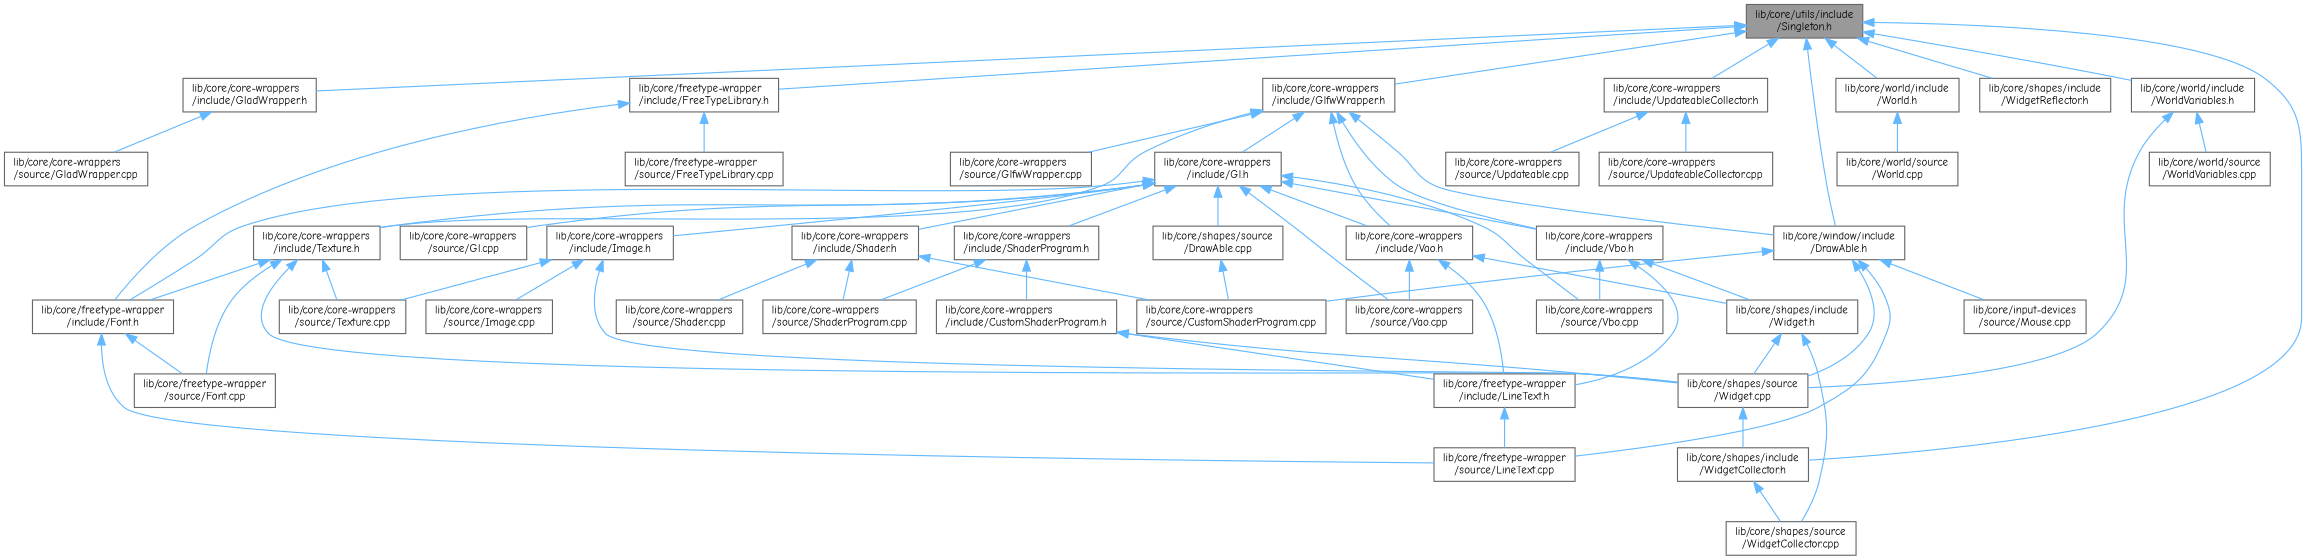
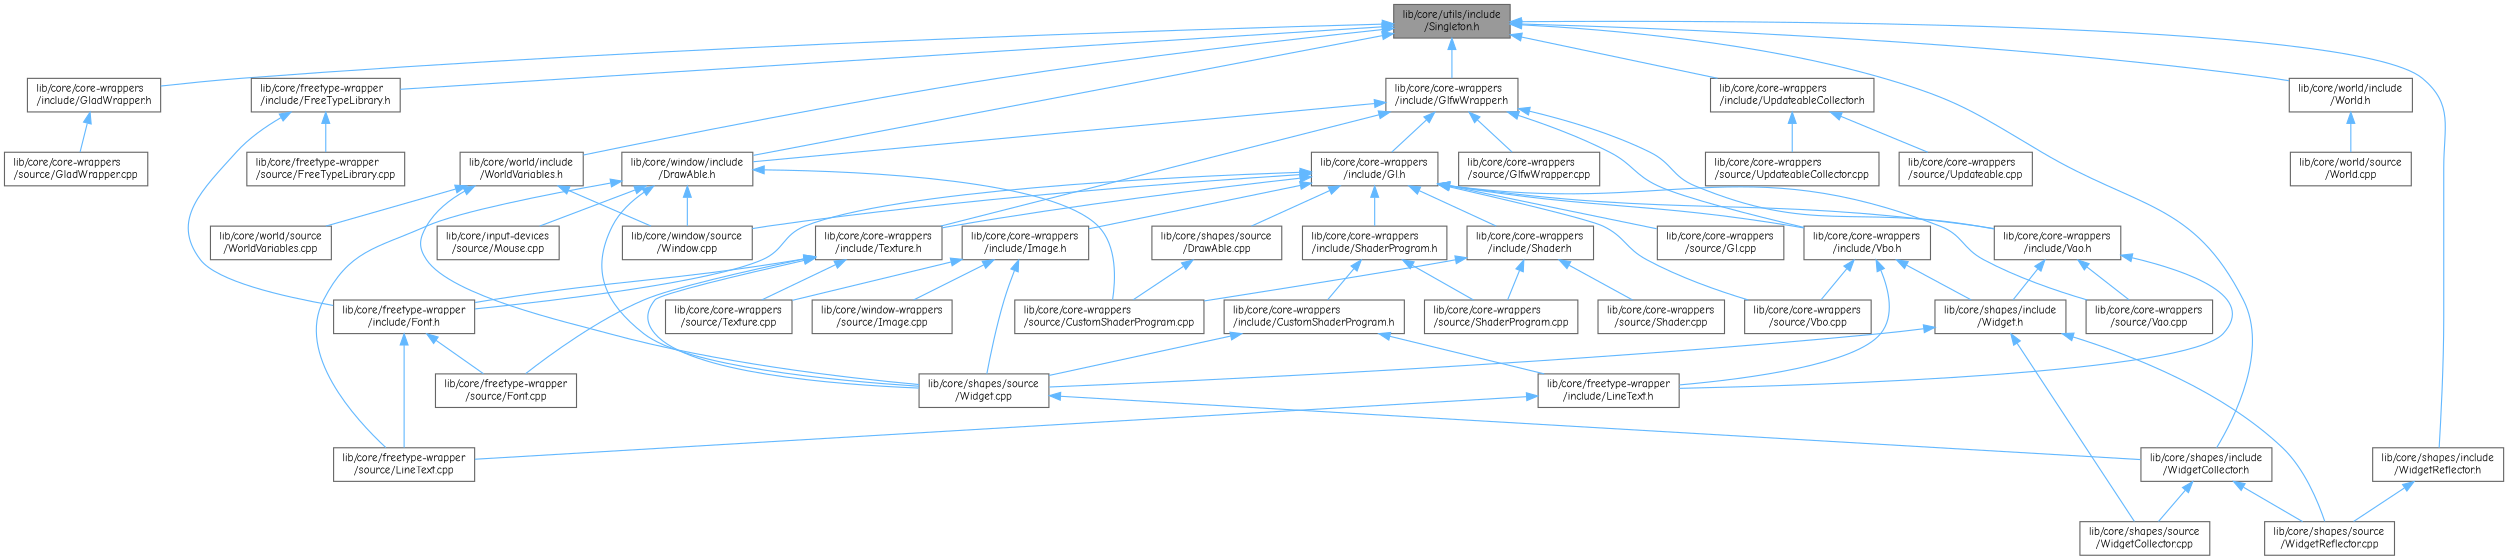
node "lib/core/window/source /Window.cpp": added
node "lib/core/core-wrappers /source/Image.cpp": label "lib/core/core-wrappers /source/Image.cpp" -> "lib/core/window-wrappers /source/Image.cpp"
node "lib/core/shapes/source /WidgetReflector.cpp": added
